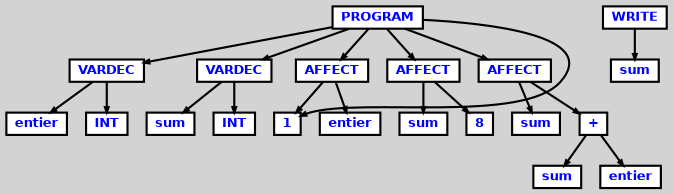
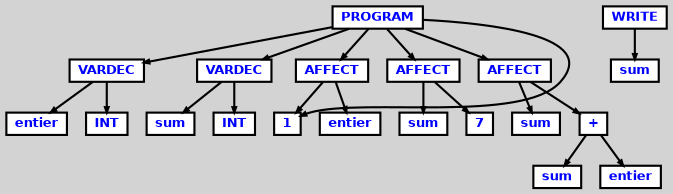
node "8": label "8" -> "7"
